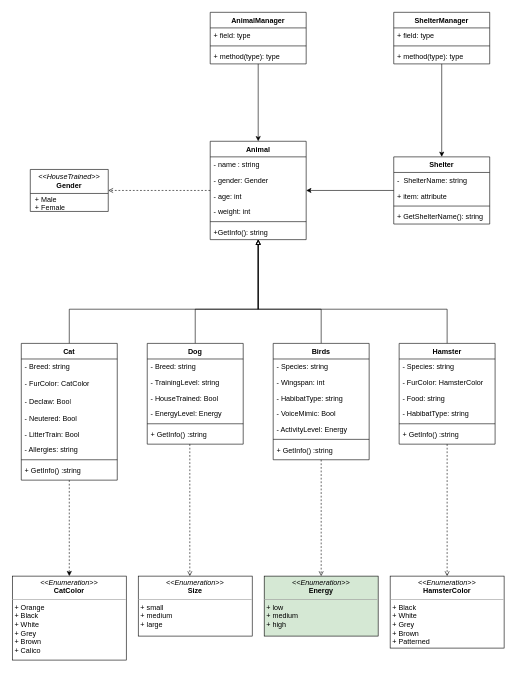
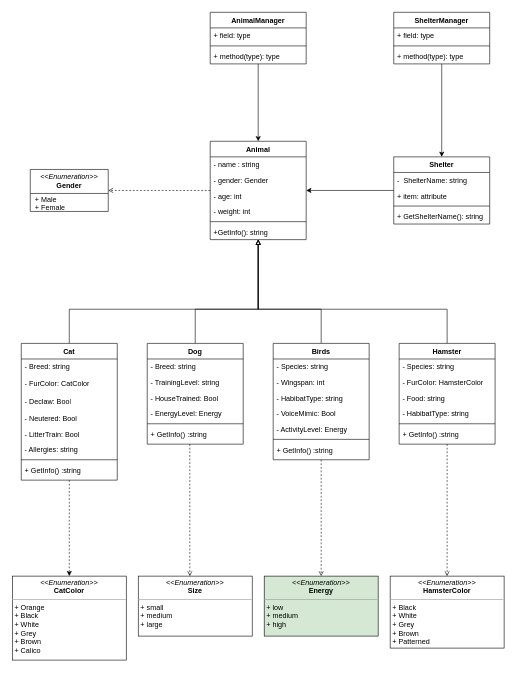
node "<<HouseTrained>>Gender": label "<<HouseTrained>>Gender" -> "<<Enumeration>>Gender"
